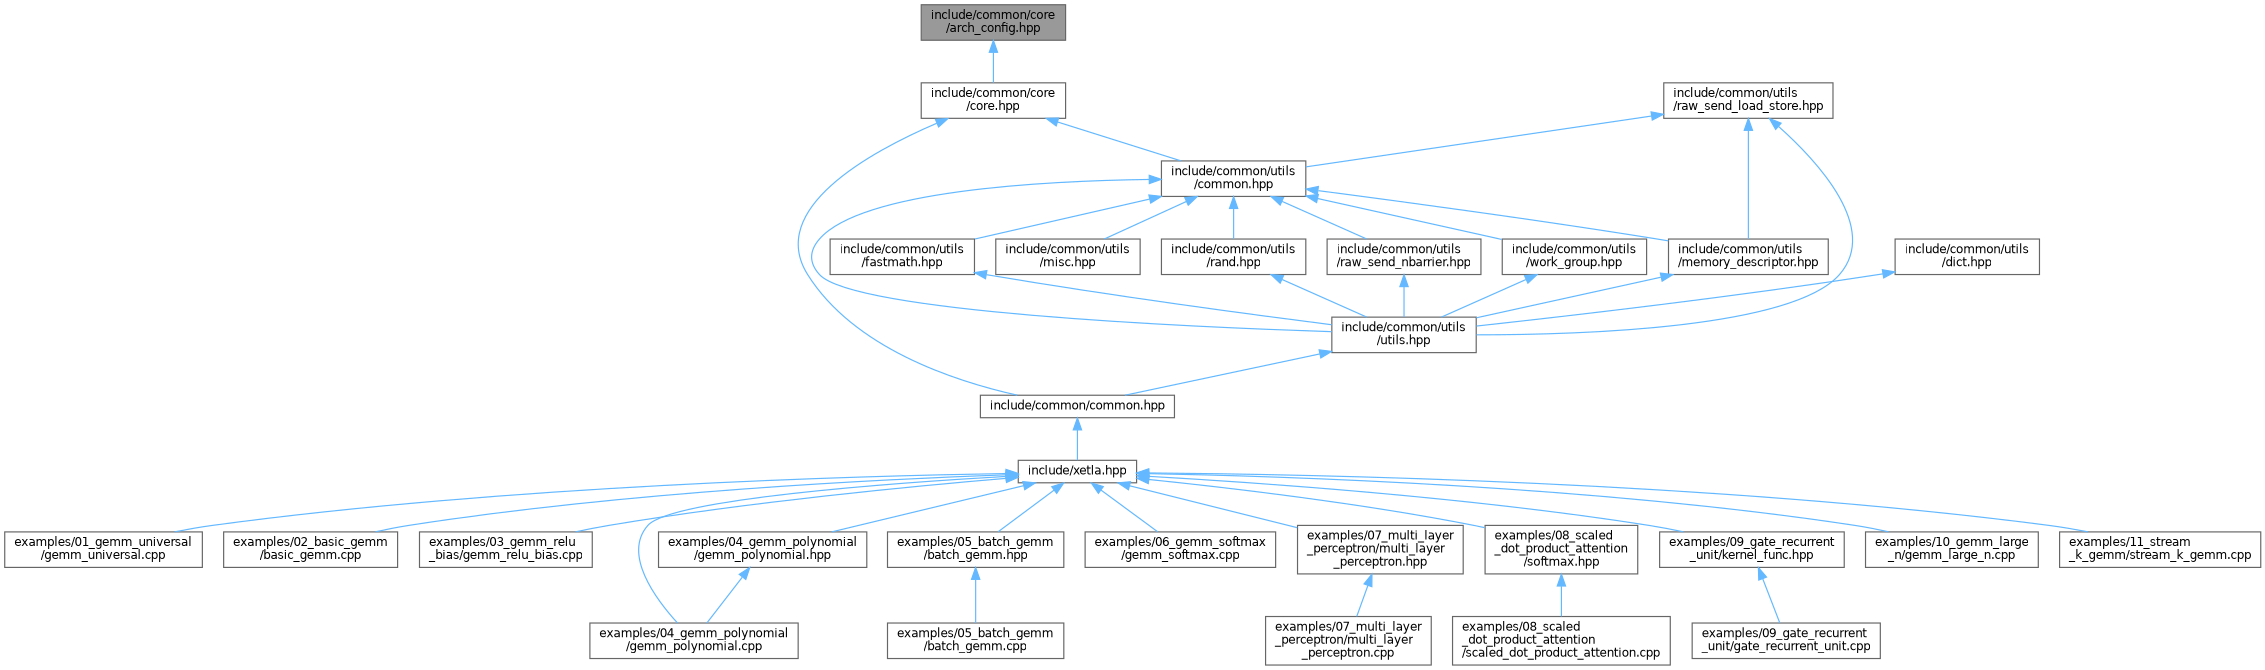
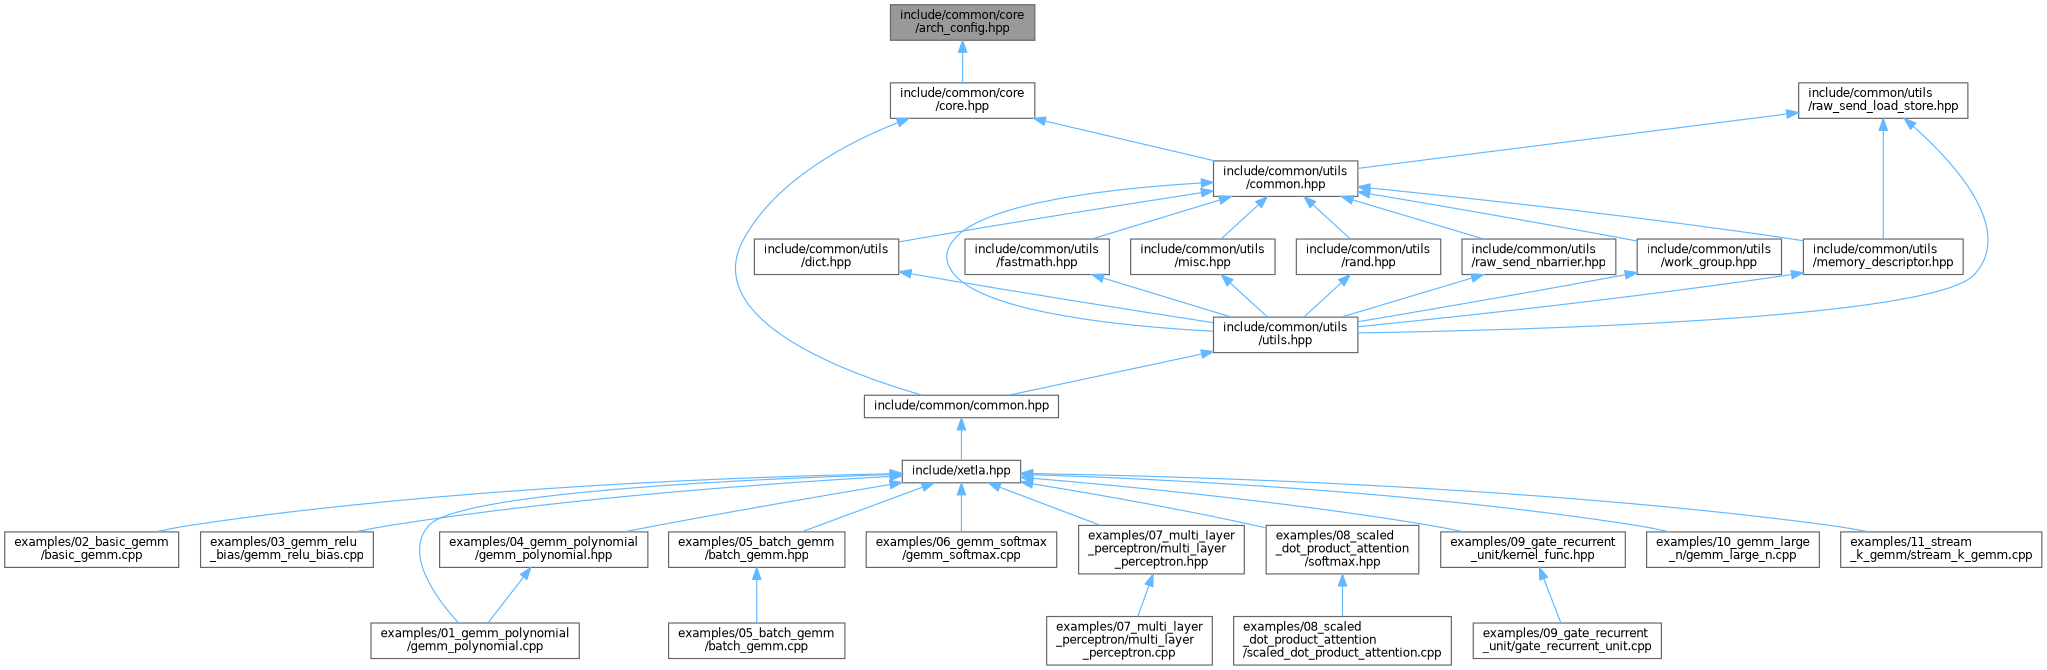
edge "include/common/utils /dict.hpp" -> "include/common/utils /common.hpp": added
edge "include/common/utils /utils.hpp" -> "include/common/utils /misc.hpp": added
node "examples/01_gemm_universal /gemm_universal.cpp": removed
node "examples/04_gemm_polynomial /gemm_polynomial.cpp": label "examples/04_gemm_polynomial /gemm_polynomial.cpp" -> "examples/01_gemm_polynomial /gemm_polynomial.cpp"
